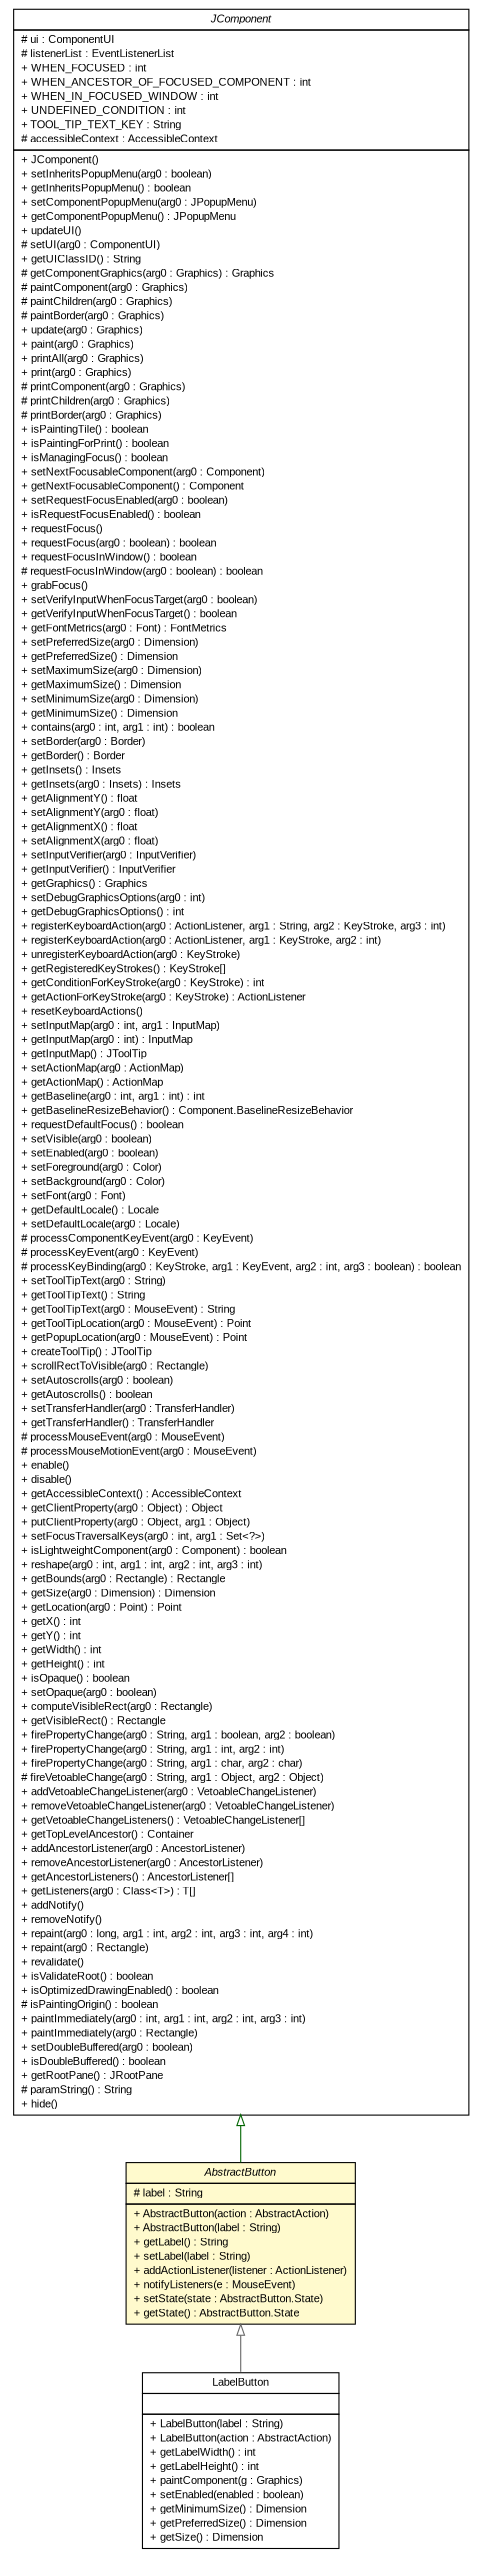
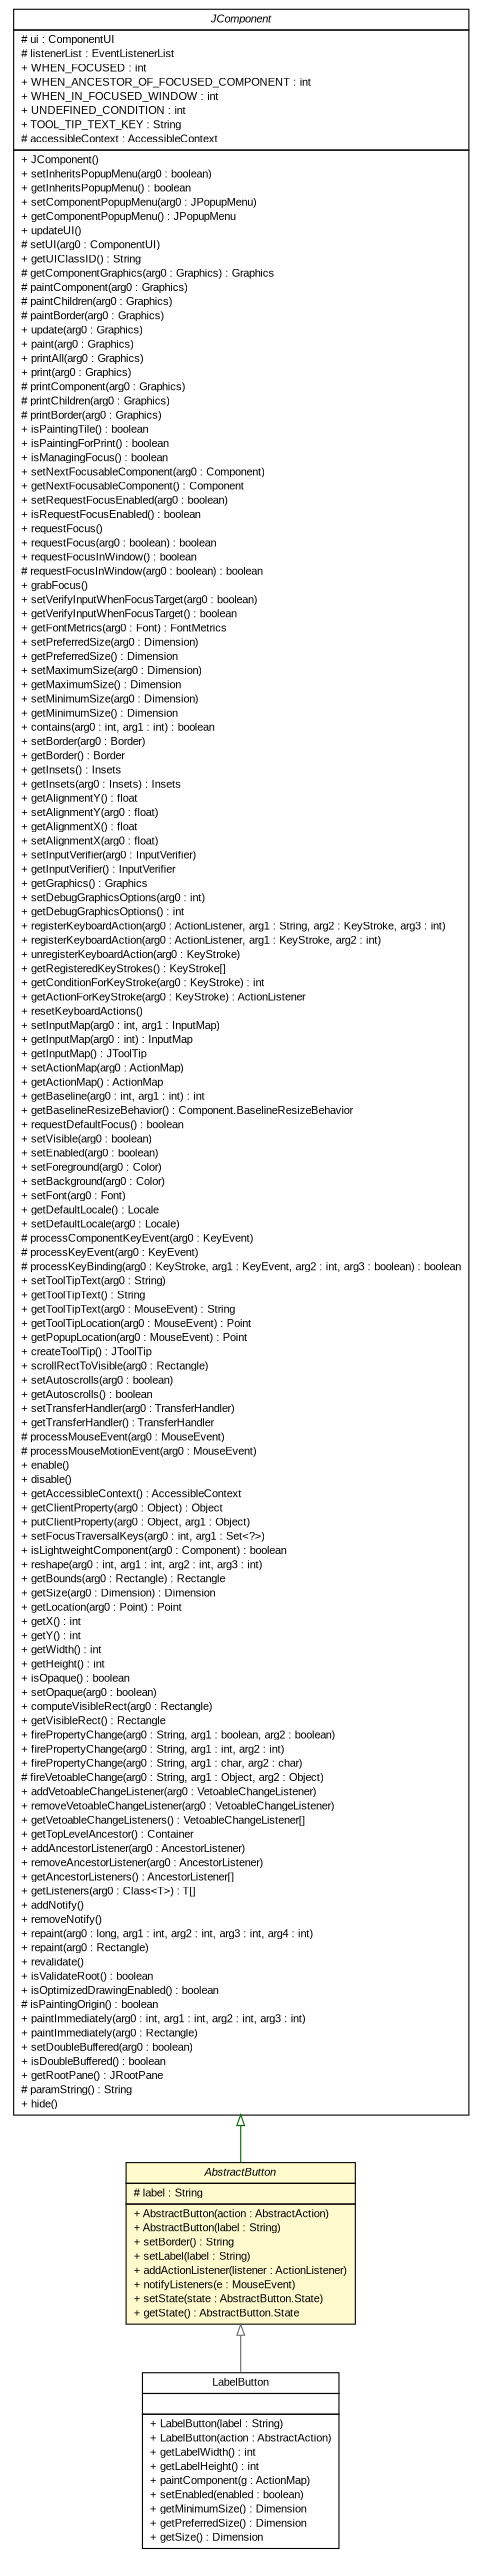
node "AbstractButton": text "+ getLabel() : String" -> "+ setBorder() : String"
node "LabelButton": text "+ paintComponent(g : Graphics)" -> "+ paintComponent(g : ActionMap)"
